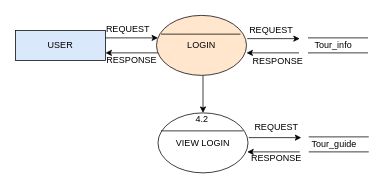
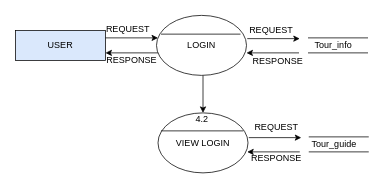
node "LOGIN": fillcolor #ffe6cc -> #ffffff
